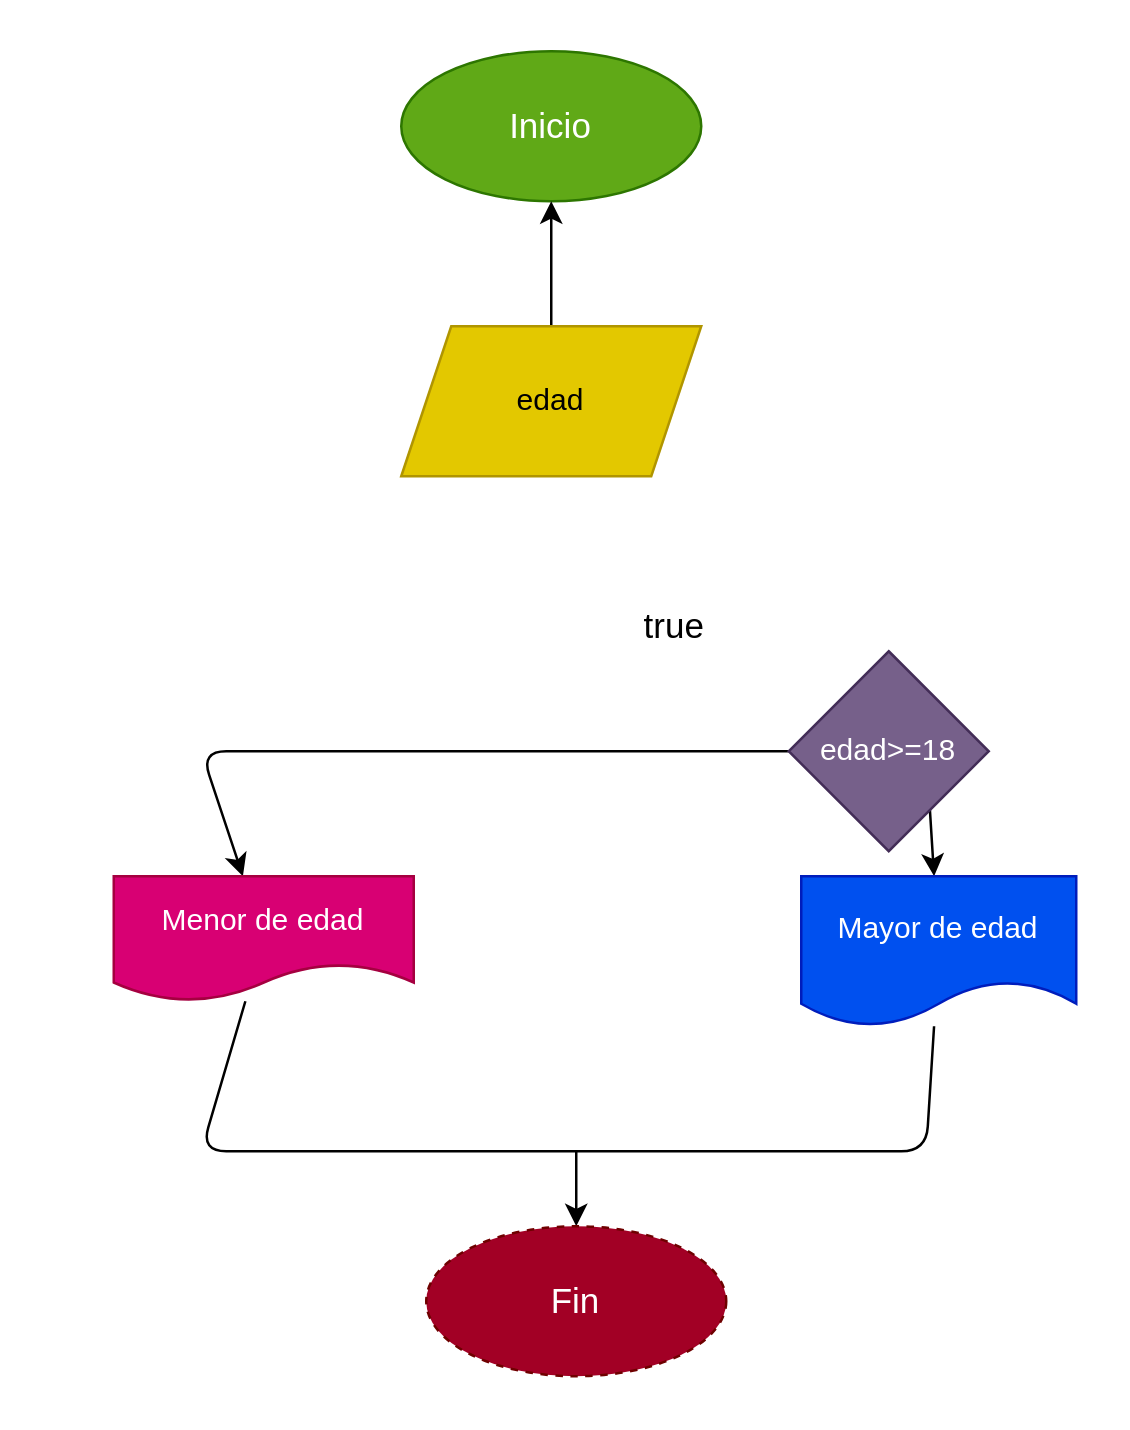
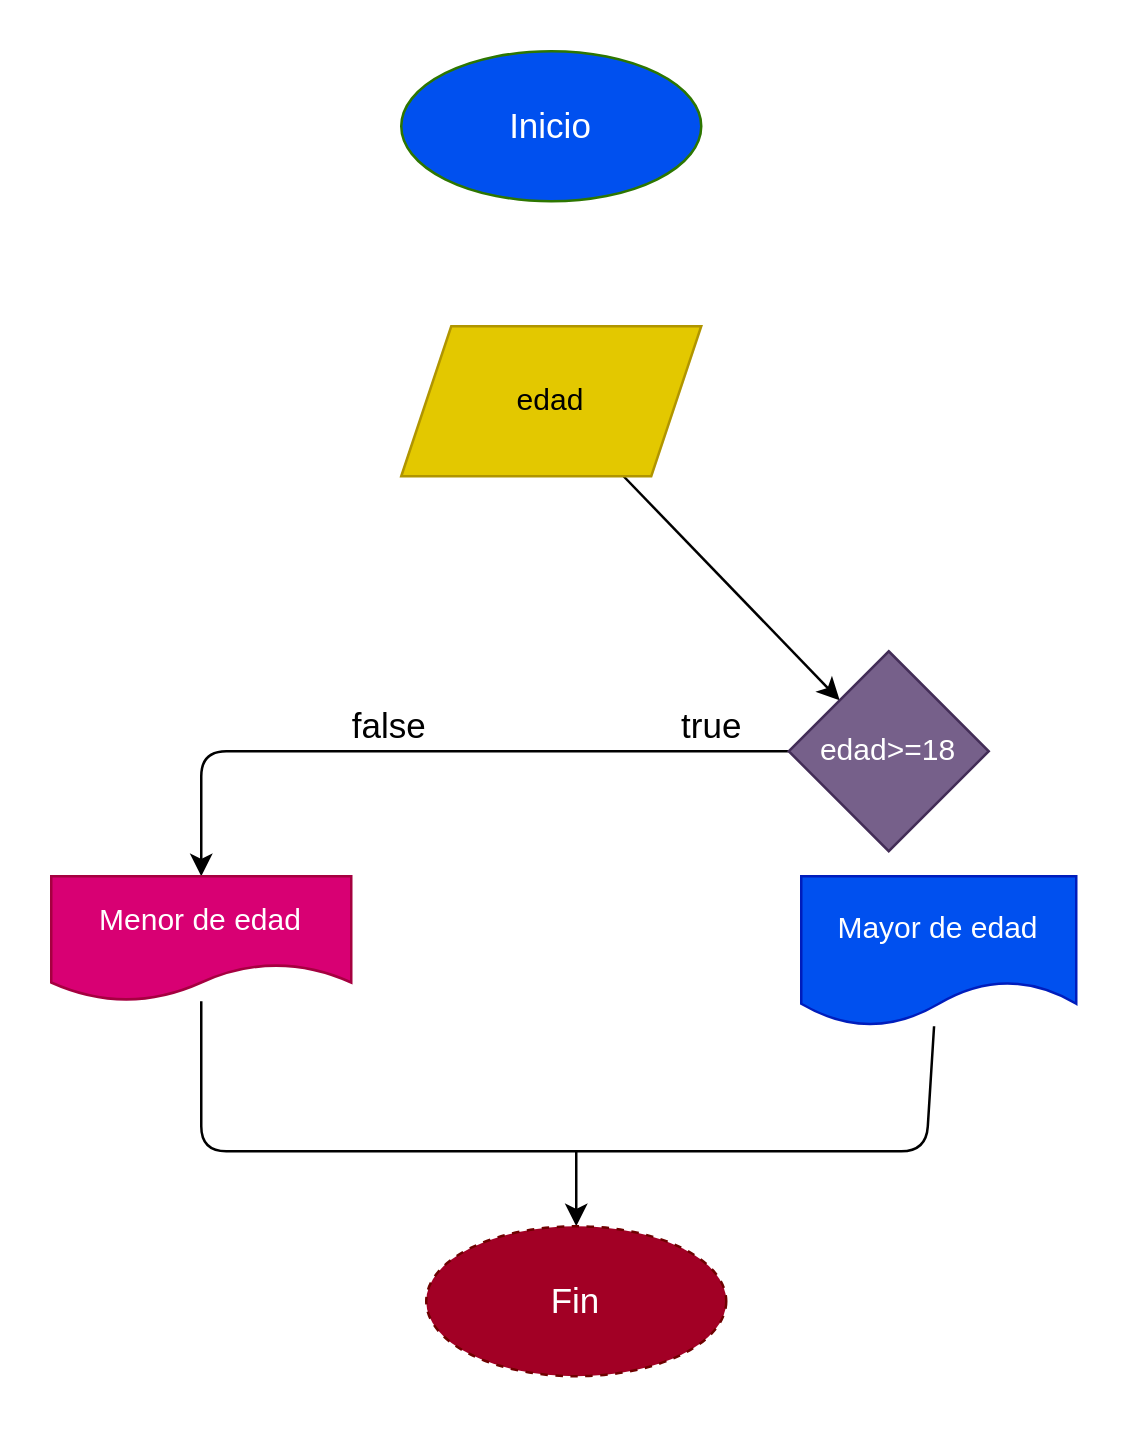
node "Inicio": fillcolor #60a917 -> #0050ef
edge "edad" -> "Inicio": now "edad" -> "edad>=18"
node "true": moved (674, 626) -> (711, 726)
node "false": added
edge "edad>=18" -> "Mayor de edad": removed
node "Menor de edad": moved (264, 939) -> (201, 939)
